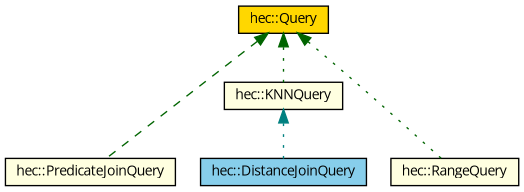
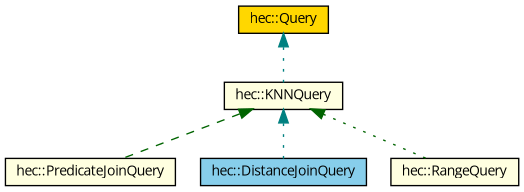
edge "hec::KNNQuery" -> "hec::Query": color darkgreen -> teal
edge "hec::PredicateJoinQuery" -> "hec::Query": now "hec::PredicateJoinQuery" -> "hec::KNNQuery"
edge "hec::RangeQuery" -> "hec::Query": now "hec::RangeQuery" -> "hec::KNNQuery"
